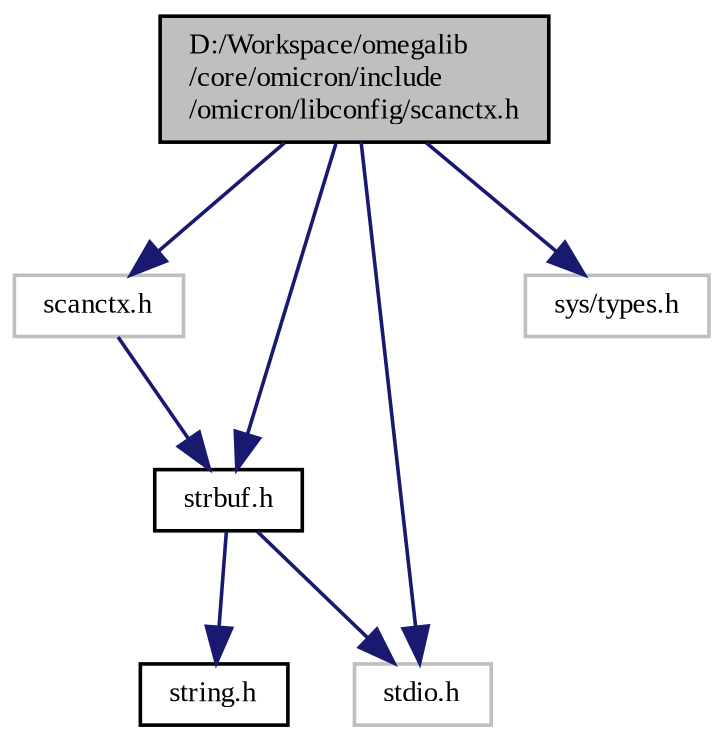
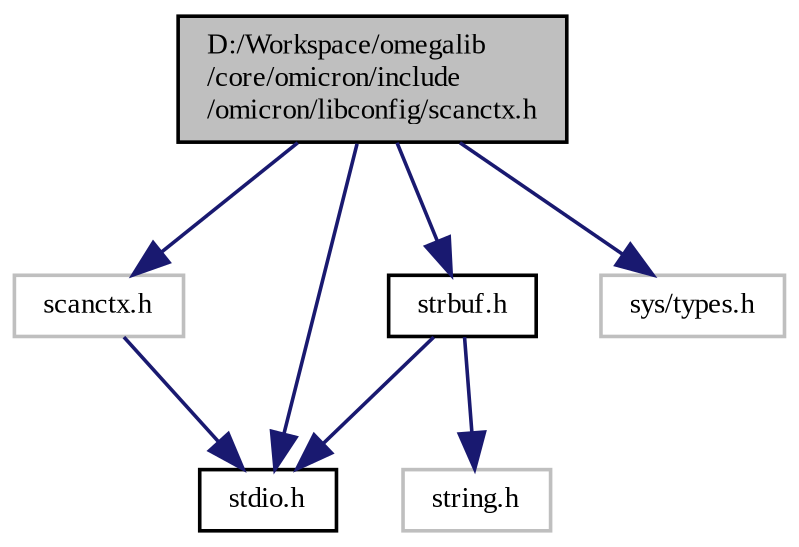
edge "scanctx.h" -> "strbuf.h": now "scanctx.h" -> "stdio.h"
node "string.h": color black -> grey75
node "stdio.h": color grey75 -> black
